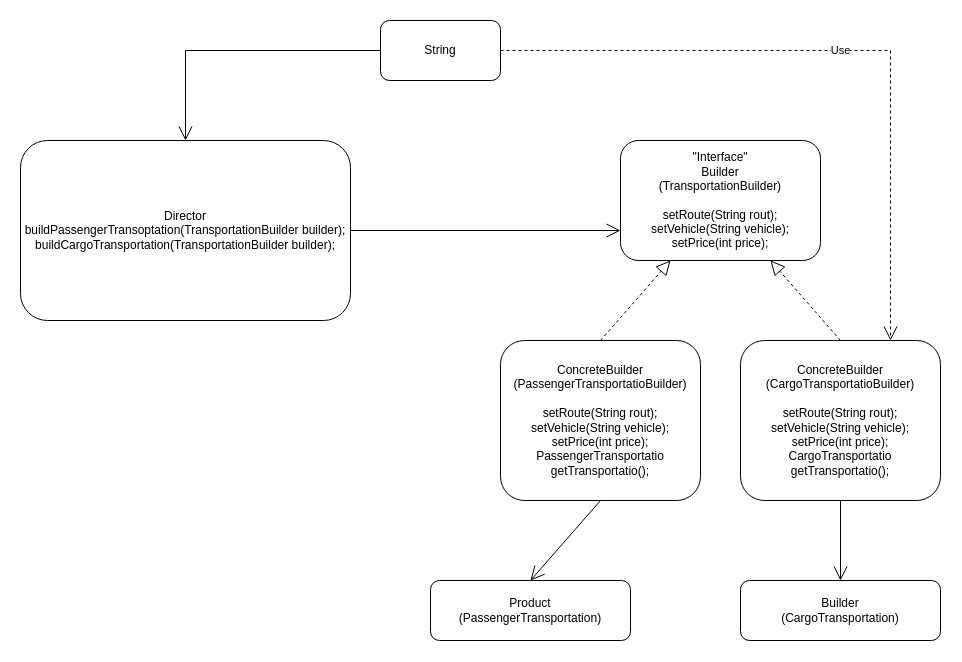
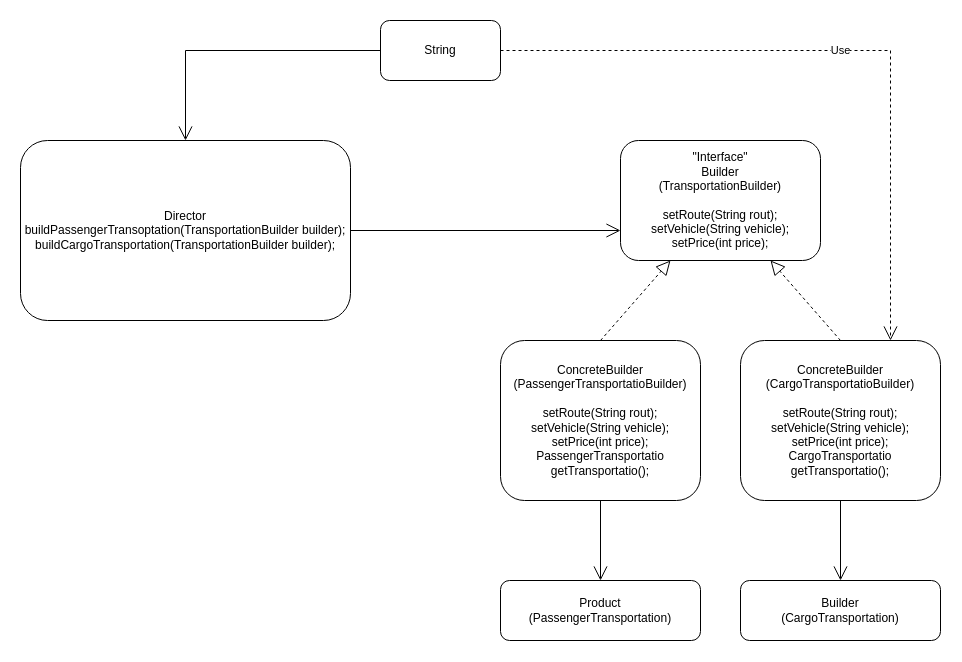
node "Product (PassengerTransportation)": moved (531, 611) -> (601, 611)
